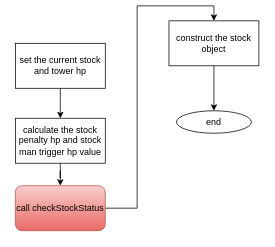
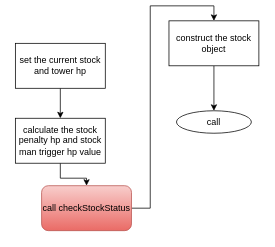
node "end": label "end" -> "call"
node "call checkStockStatus": moved (60, 208) -> (87, 208)
